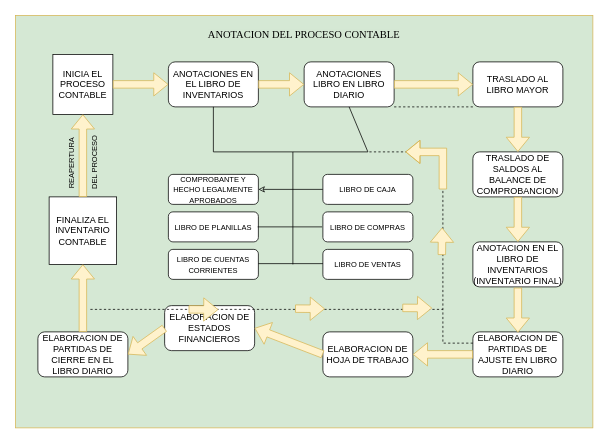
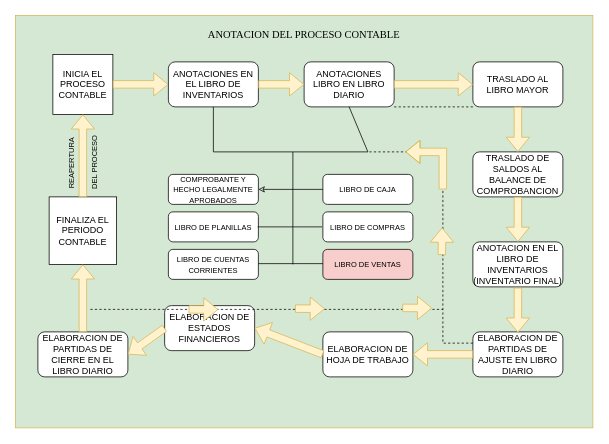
node "FINALIZA EL INVENTARIO CONTABLE": label "FINALIZA EL INVENTARIO CONTABLE" -> "FINALIZA EL PERIODO CONTABLE"
node "LIBRO DE VENTAS": fillcolor #ffffff -> #f8cecc
